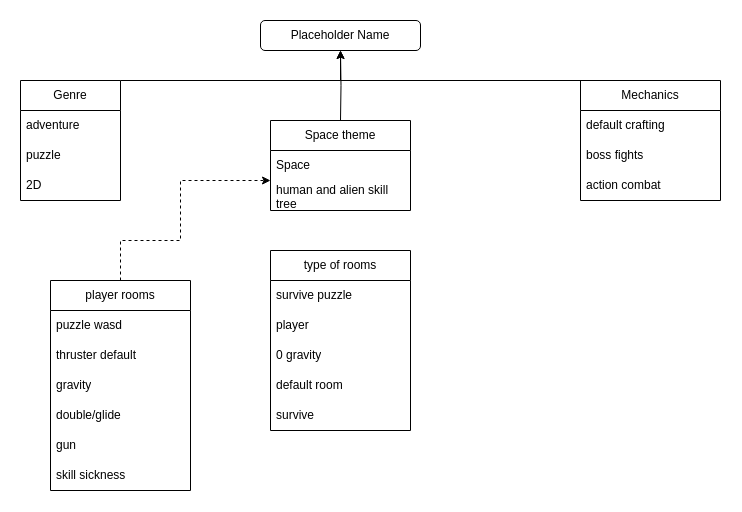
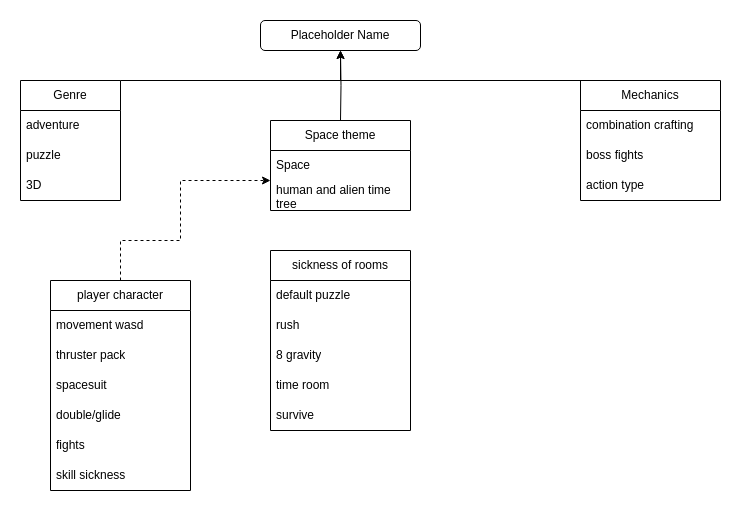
node "default crafting": label "default crafting" -> "combination crafting"
node "2D": label "2D" -> "3D"
node "action combat": label "action combat" -> "action type"
node "human and alien skill tree": label "human and alien skill tree" -> "human and alien time tree"
node "type of rooms": label "type of rooms" -> "sickness of rooms"
node "player rooms": label "player rooms" -> "player character"
node "survive puzzle": label "survive puzzle" -> "default puzzle"
node "puzzle wasd": label "puzzle wasd" -> "movement wasd"
node "player": label "player" -> "rush"
node "thruster default": label "thruster default" -> "thruster pack"
node "0 gravity": label "0 gravity" -> "8 gravity"
node "gravity": label "gravity" -> "spacesuit"
node "default room": label "default room" -> "time room"
node "gun": label "gun" -> "fights"
